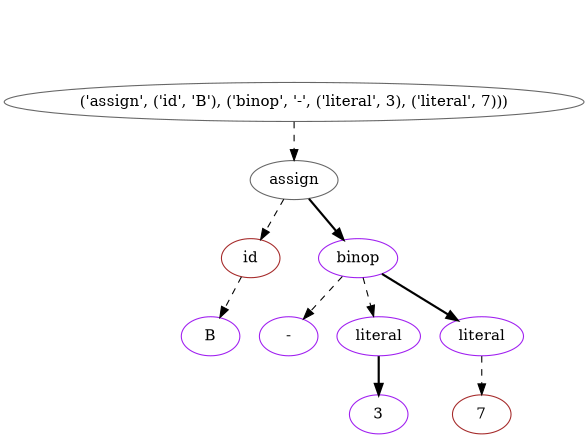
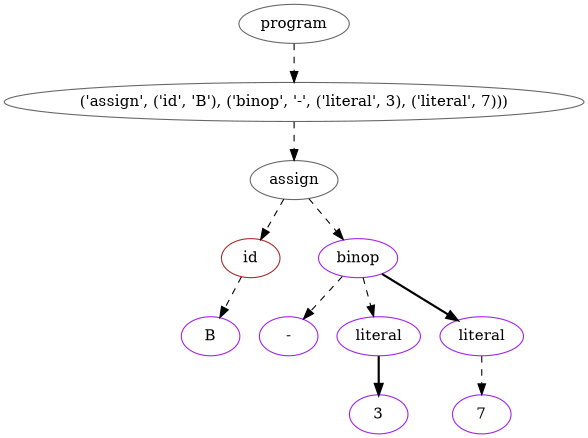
node "program": added
edge "assign" -> "binop": style bold -> dashed
node "7": color brown -> purple
